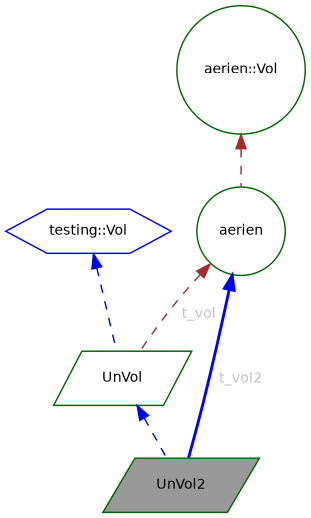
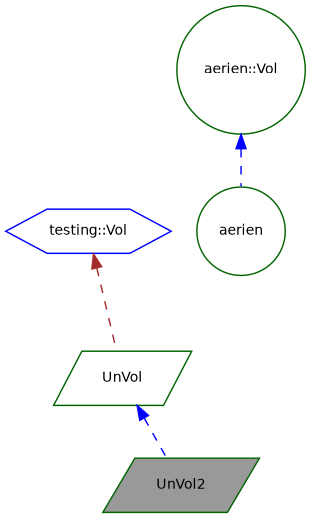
edge "aerien" -> "aerien::Vol": color brown -> blue
edge "UnVol" -> "testing::Vol": color blue -> brown
edge "UnVol" -> "aerien": removed, label "t_vol"
edge "UnVol2" -> "aerien": removed, label "t_vol2"
